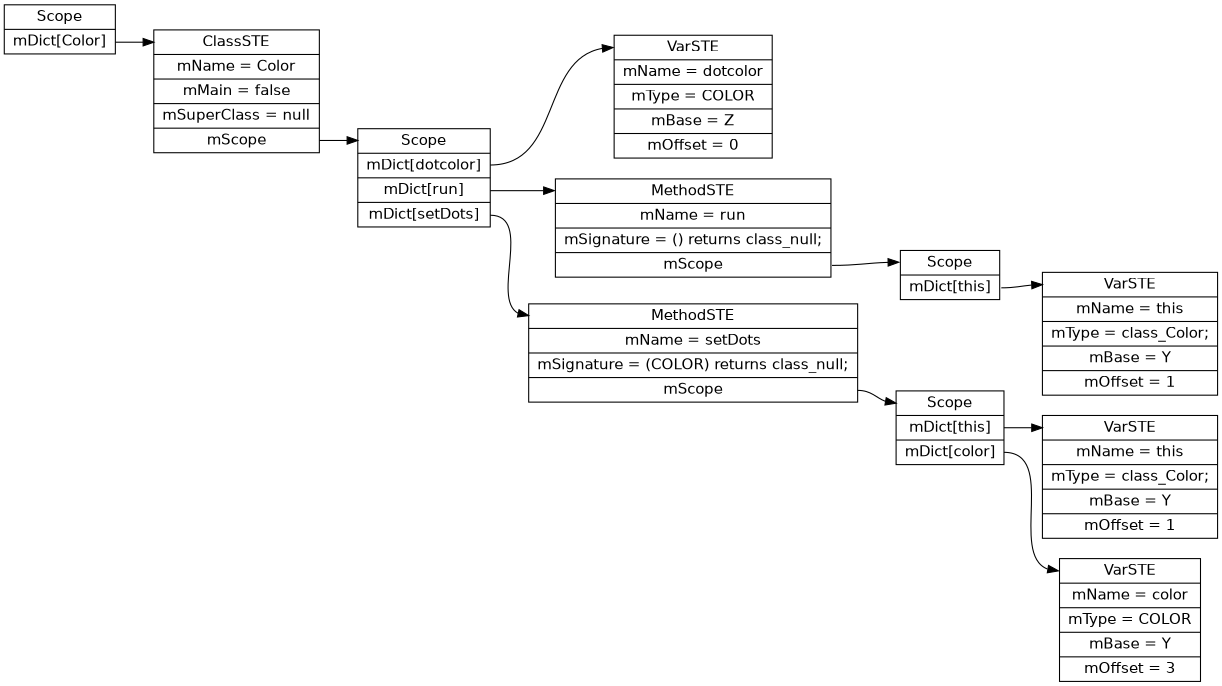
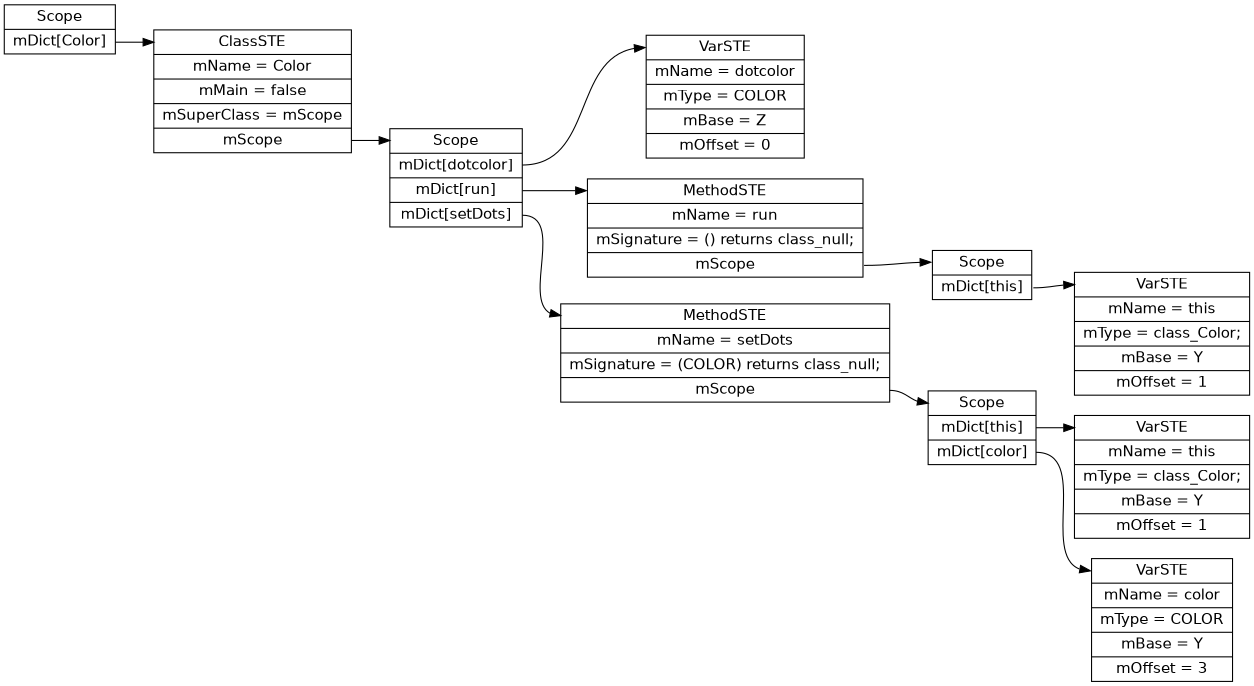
node "ClassSTE": text "mSuperClass = null" -> "mSuperClass = mScope"
